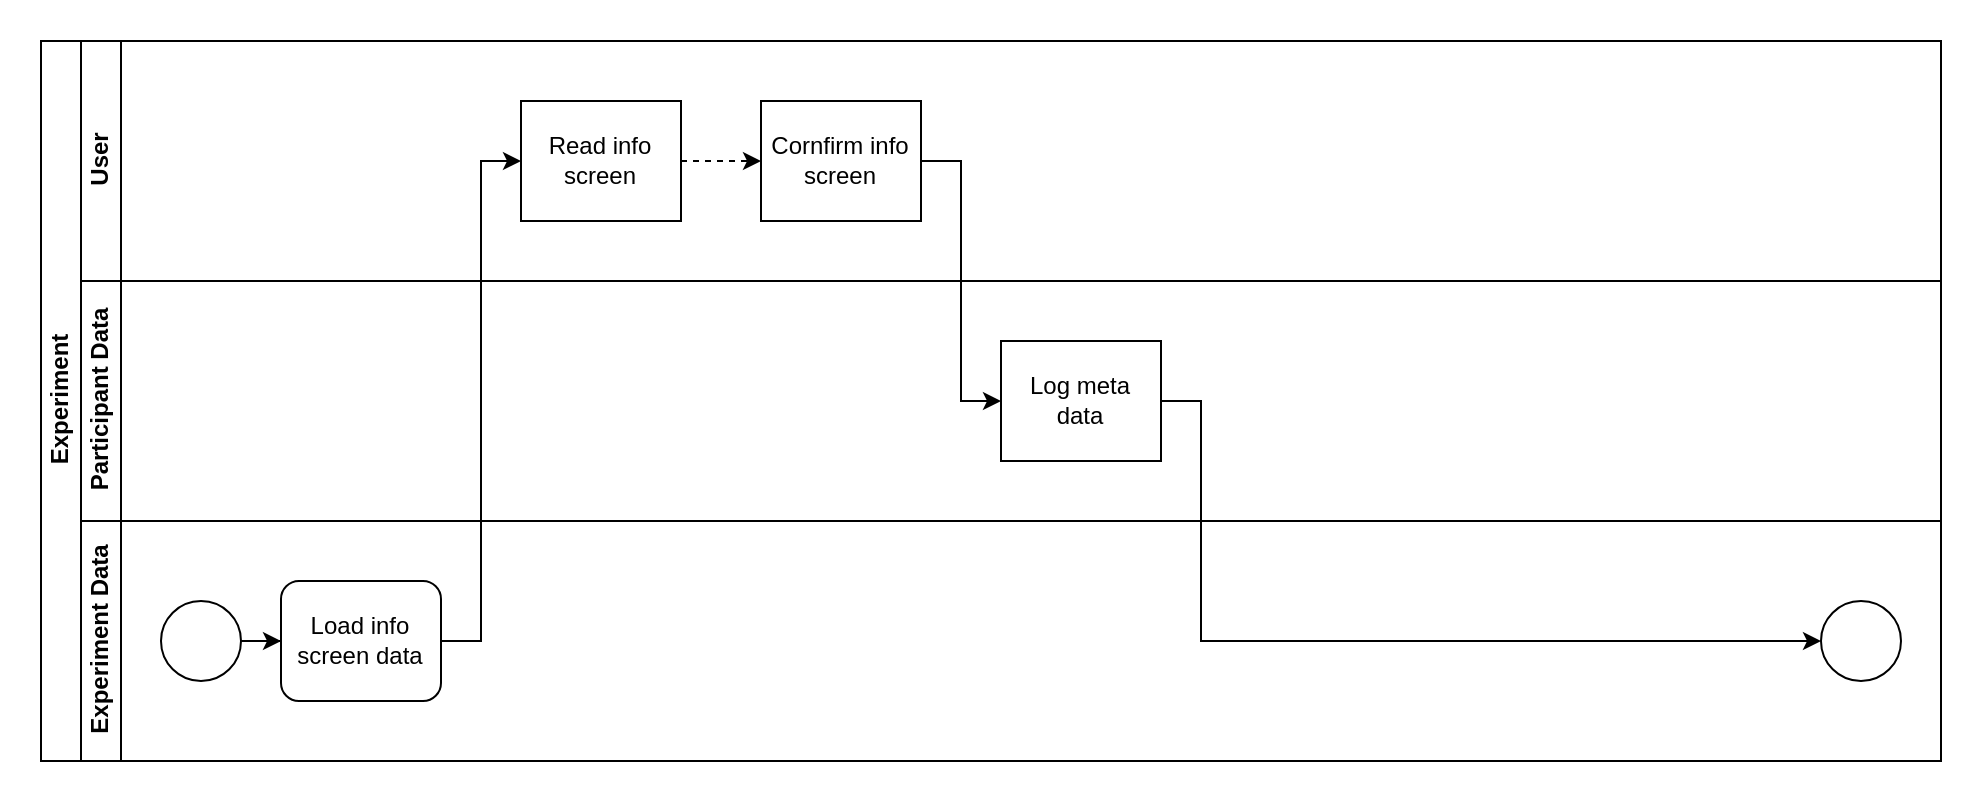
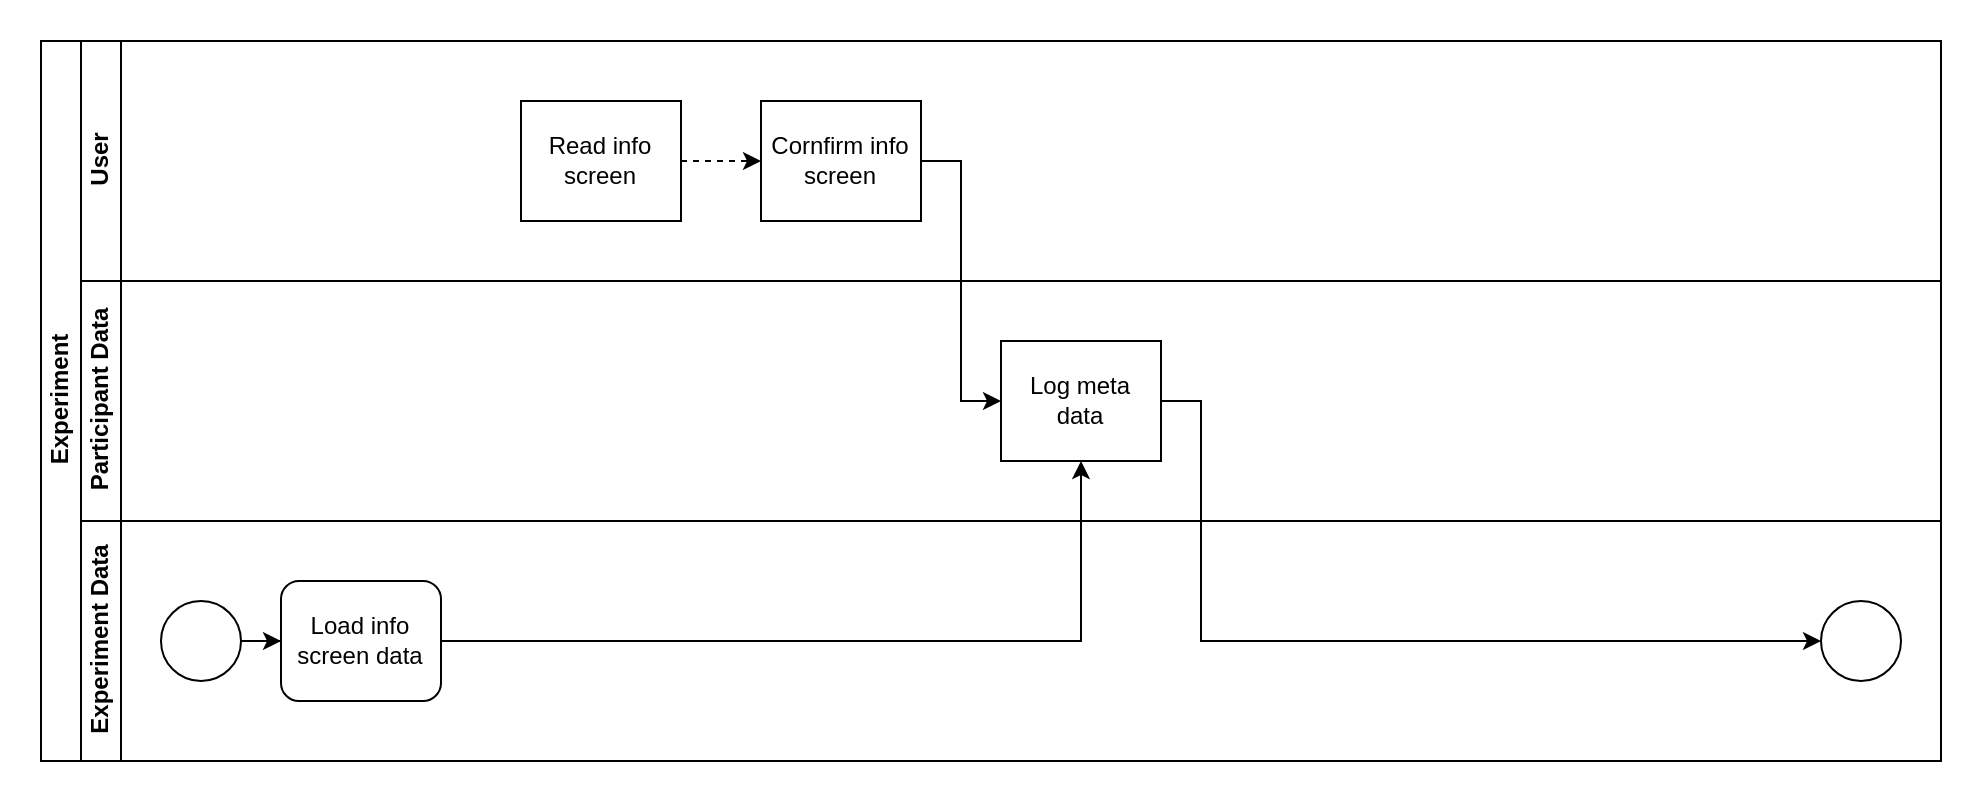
edge "Load info screen data" -> "Read info screen": now "Load info screen data" -> "Log meta data"
